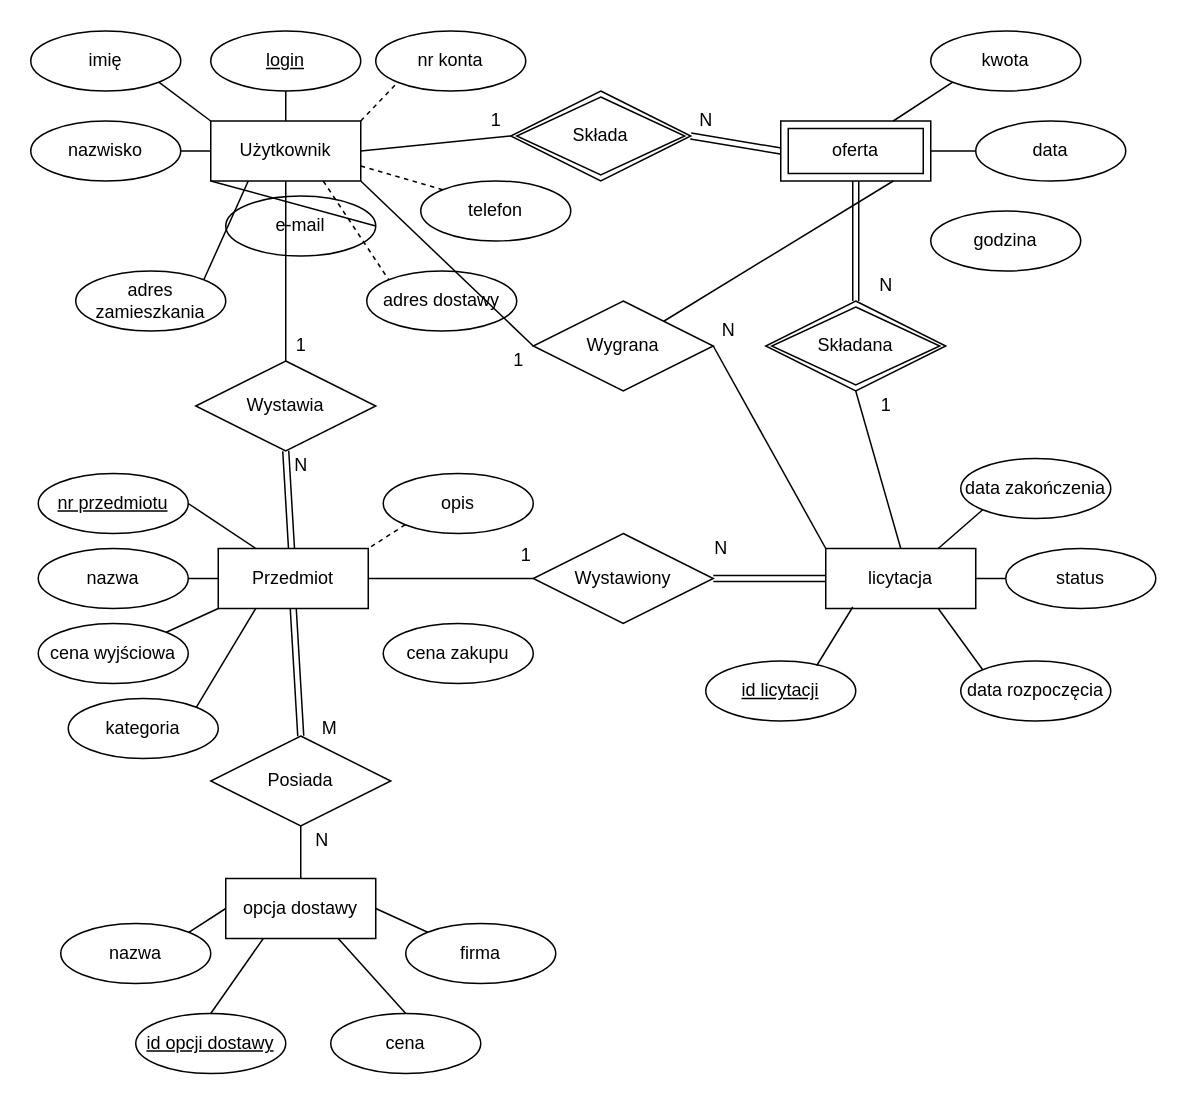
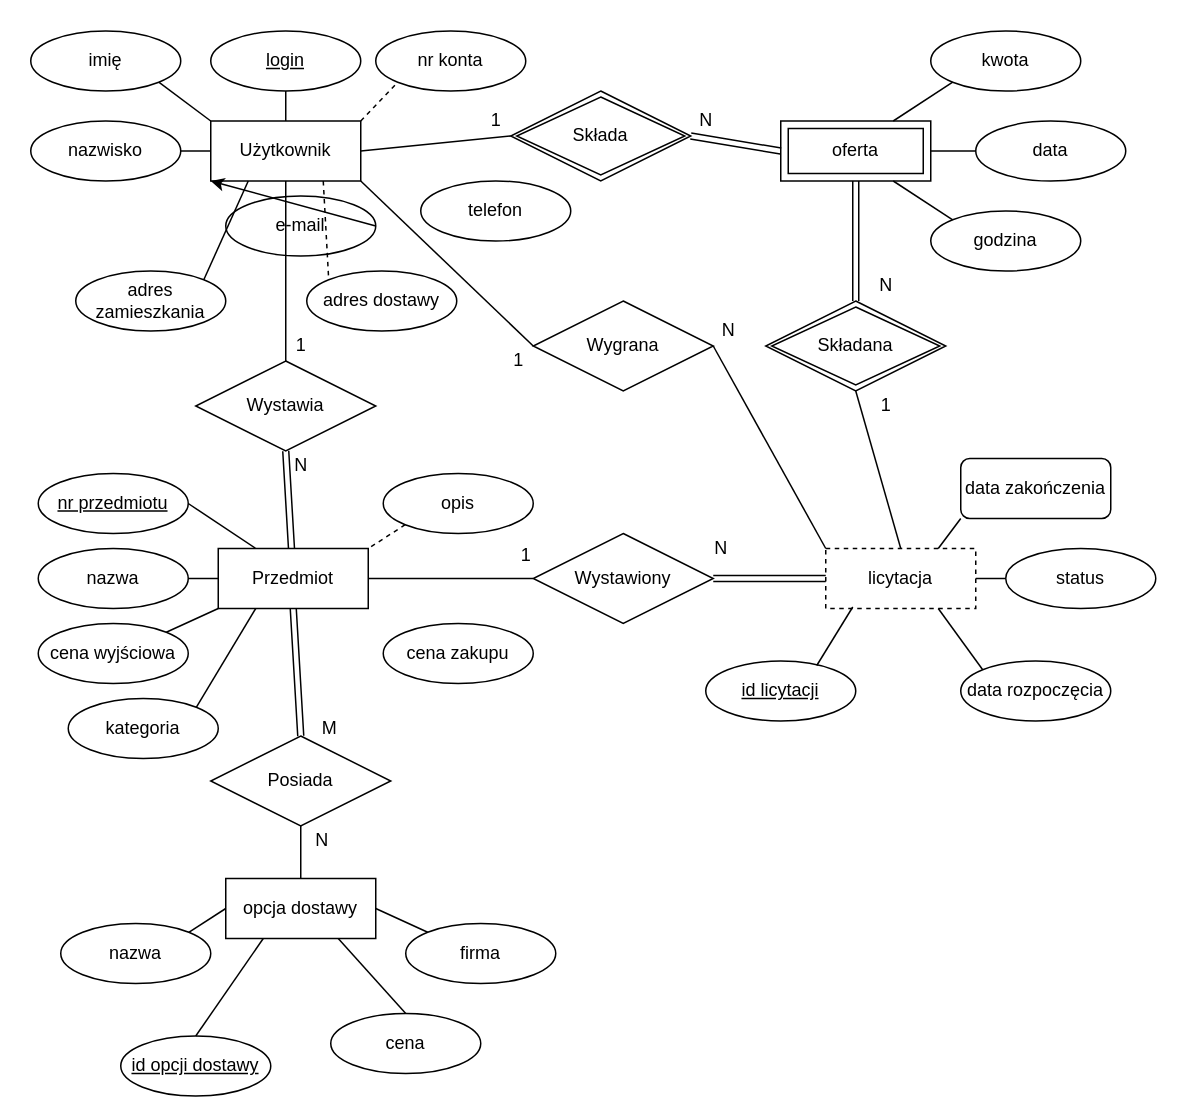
edge "Użytkownik" -- "telefon": removed
edge "Użytkownik" -- "e-mail": arrowhead none -> classic
edge "oferta" -- "Wygrana": now "oferta" -- "godzina"
node "adres dostawy": moved (442, 301) -> (382, 301)
node "data zakończenia": shape ellipse -> rounded rectangle
node "licytacja": style solid -> dashed
node "id opcji dostawy": moved (211, 1043) -> (196, 1066)
